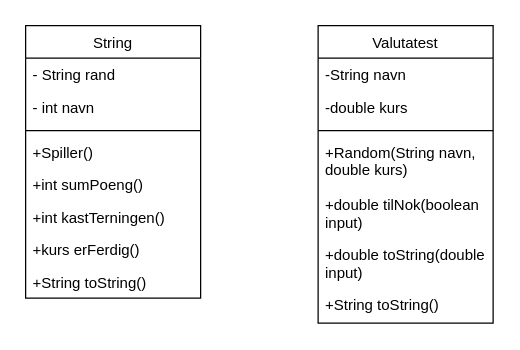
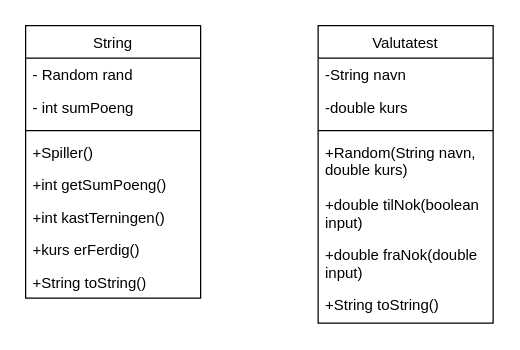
node "- String rand": label "- String rand" -> "- Random rand"
node "- int navn": label "- int navn" -> "- int sumPoeng"
node "+int sumPoeng()": label "+int sumPoeng()" -> "+int getSumPoeng()"
node "+double toString(double input)": label "+double toString(double input)" -> "+double fraNok(double input)"
